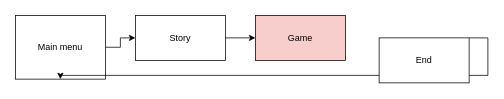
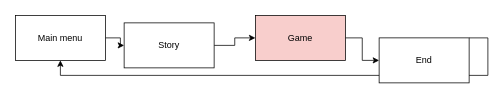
node "Story": moved (180, 38) -> (169, 45)
node "Main menu": size 90x64 -> 90x45
edge "Game" -> "End": added
